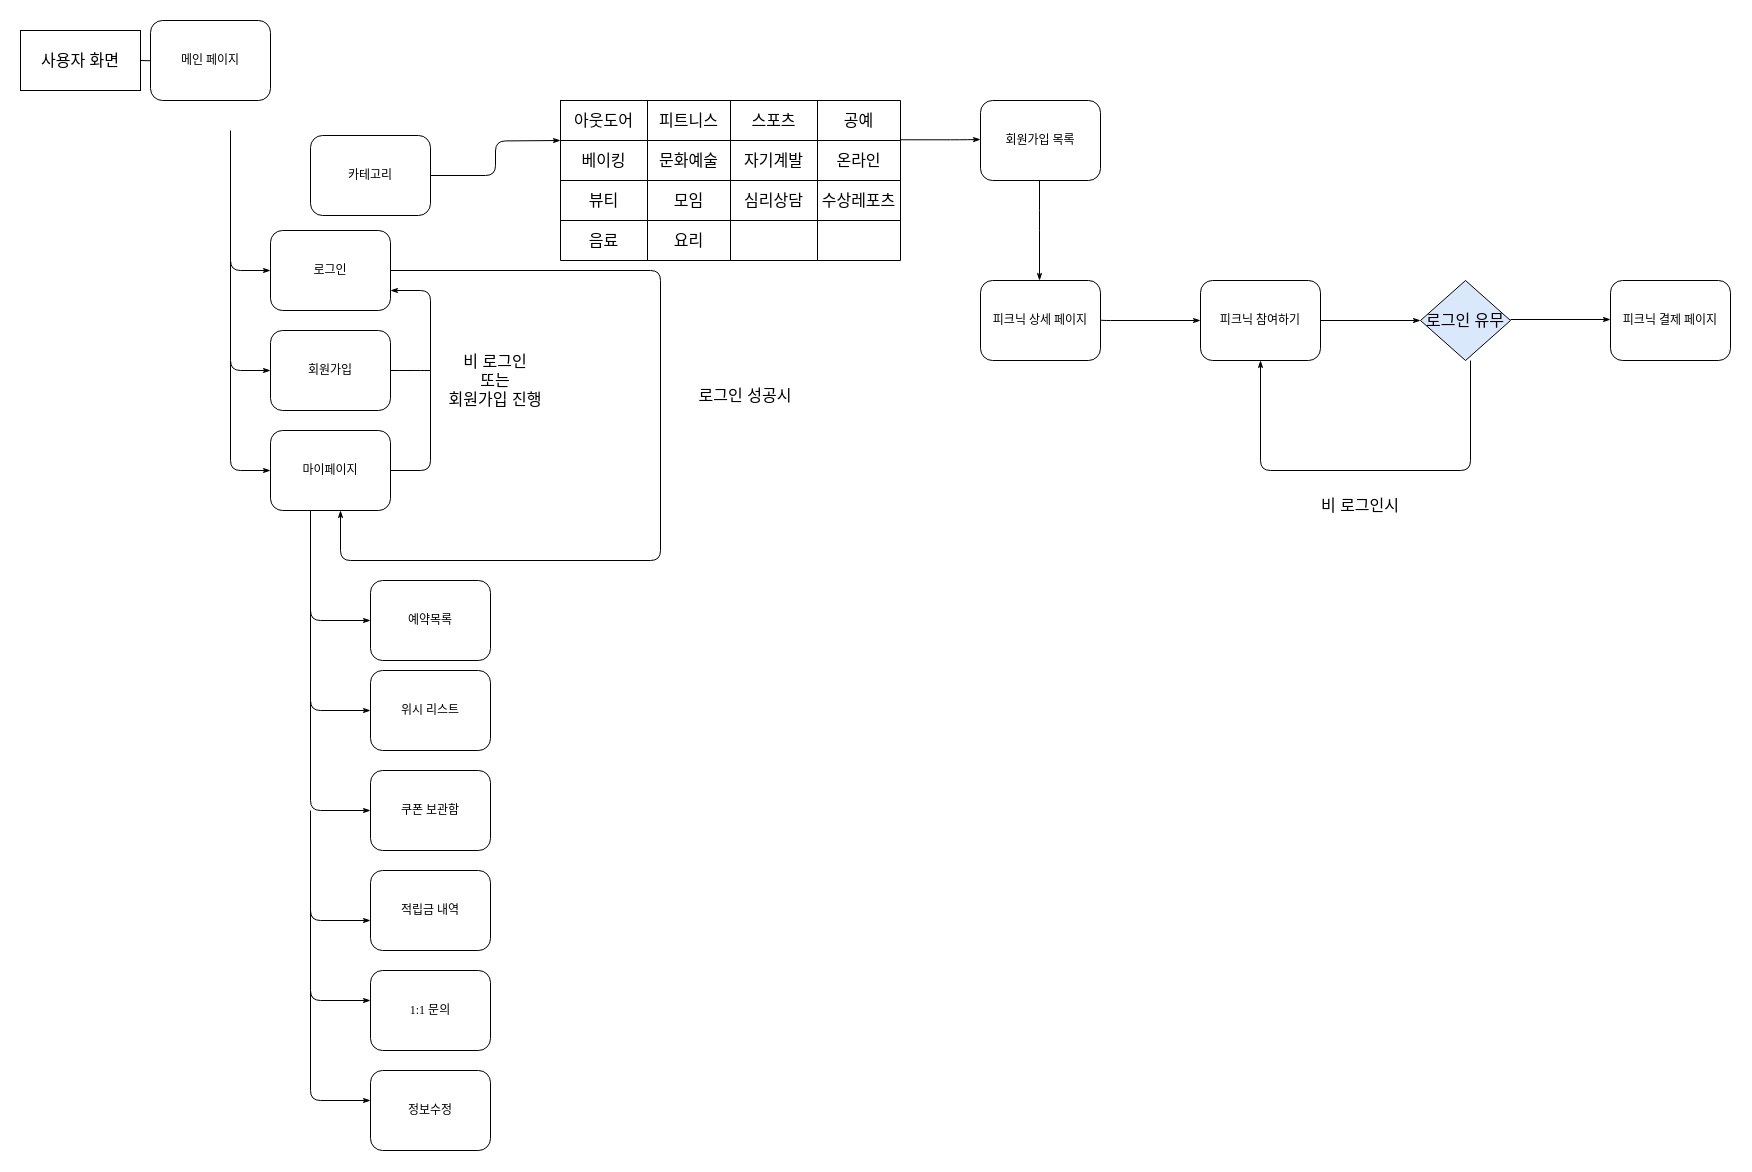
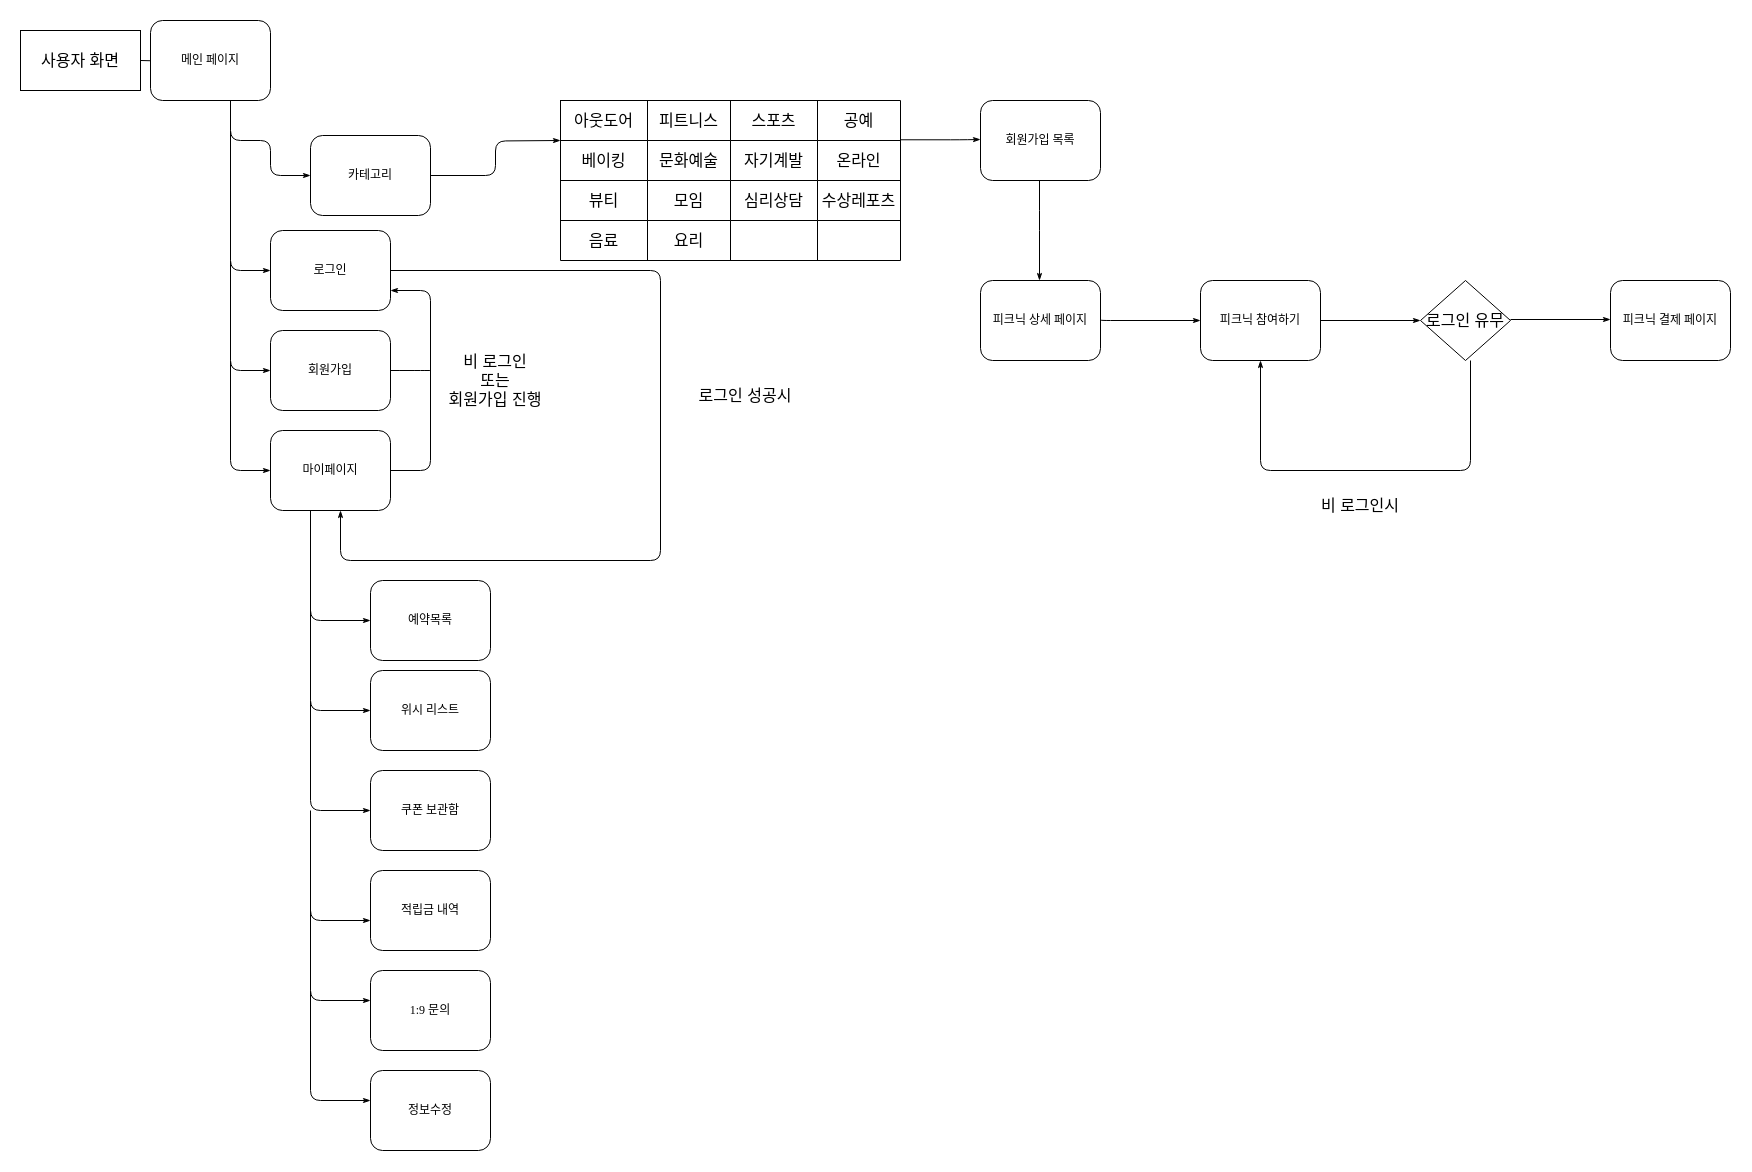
edge "메인 페이지" -> "카테고리": added
node "로그인 유무": fillcolor #dae8fc -> #ffffff
node "1:1 문의": label "1:1 문의" -> "1:9 문의"
